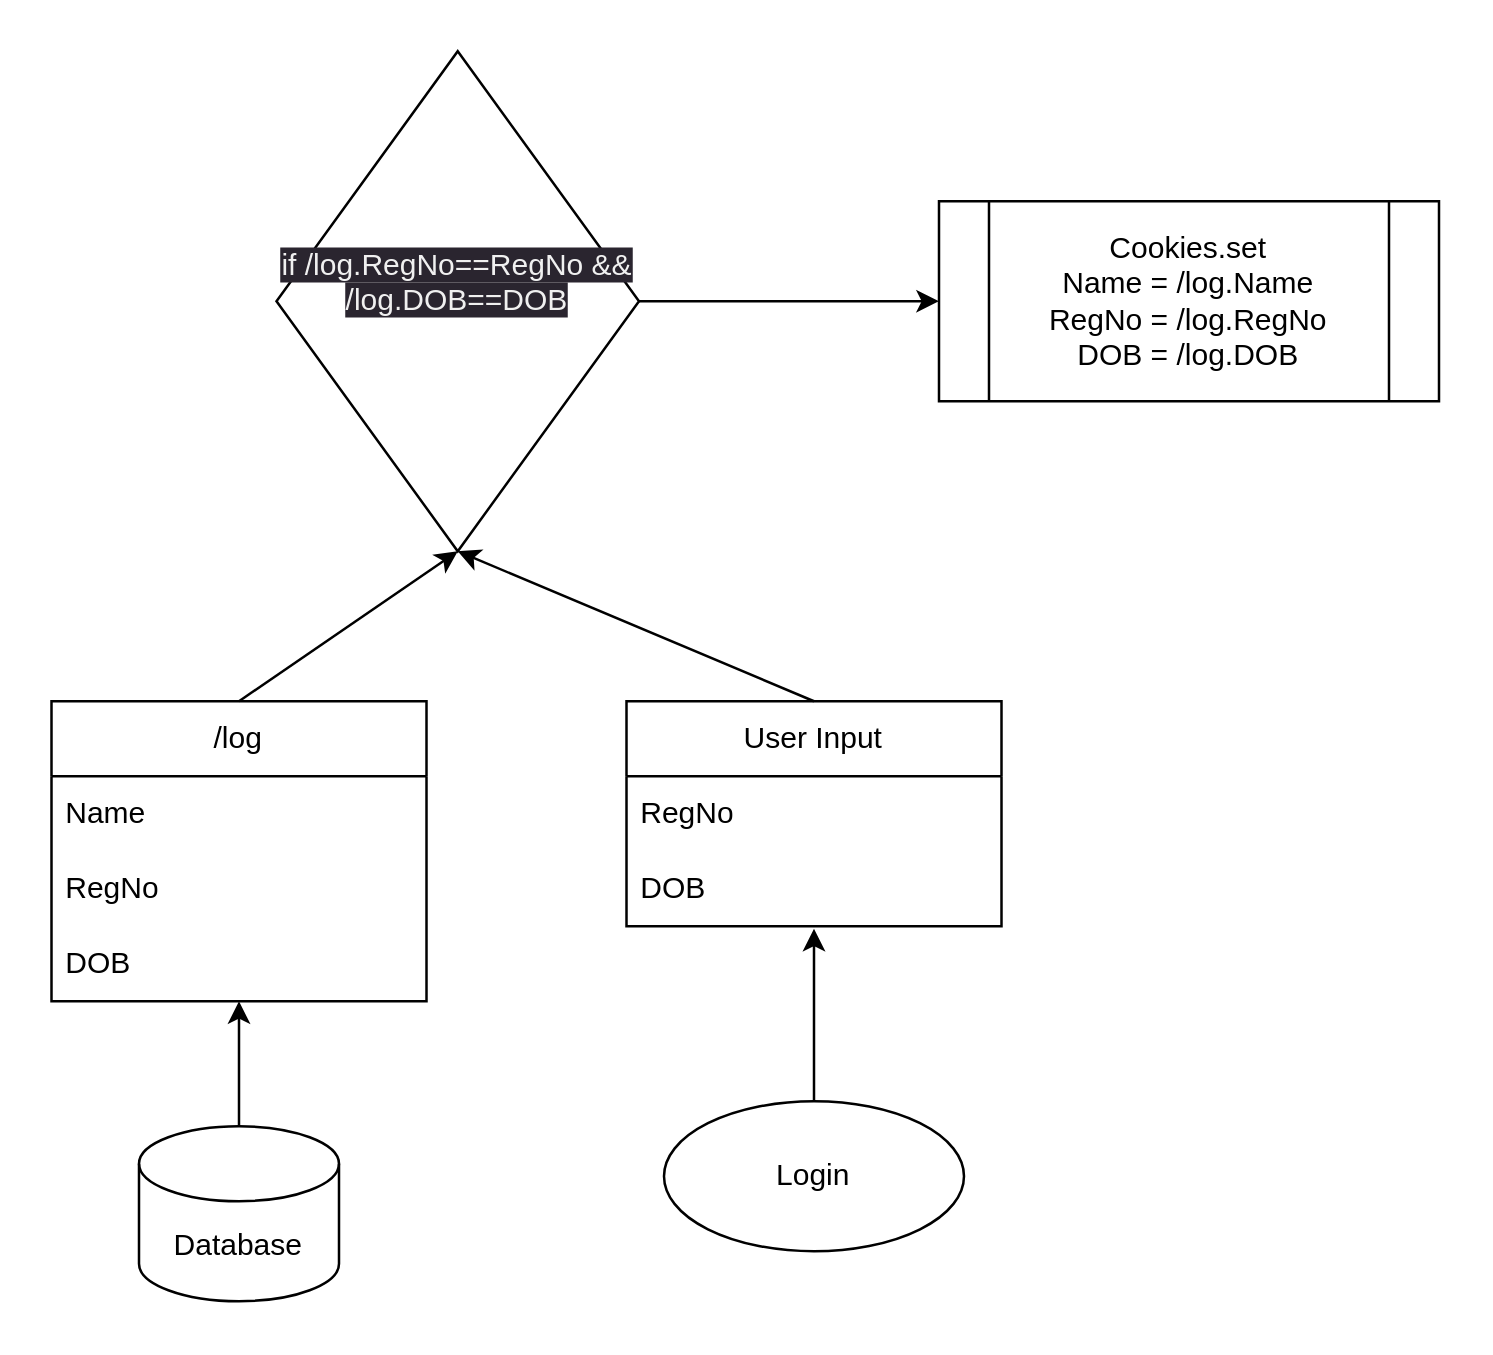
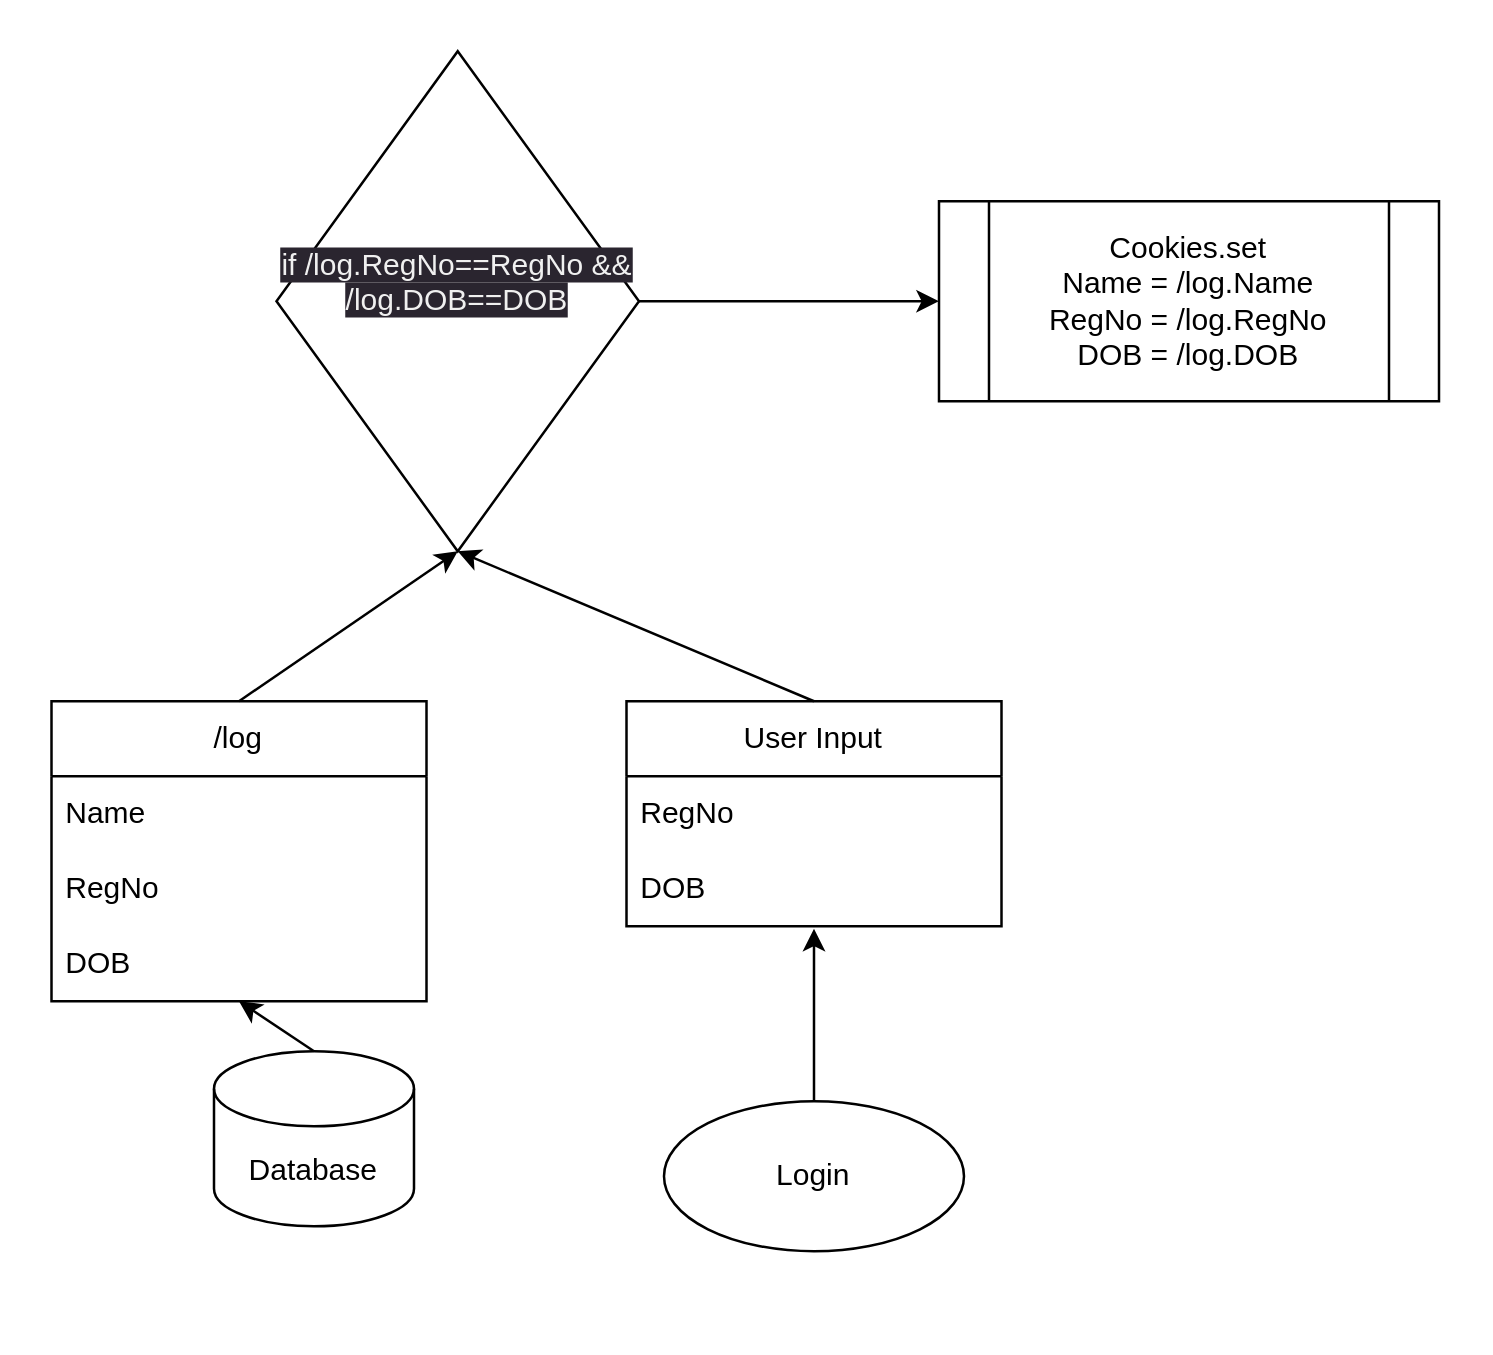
node "Database": moved (239, 1214) -> (314, 1139)
